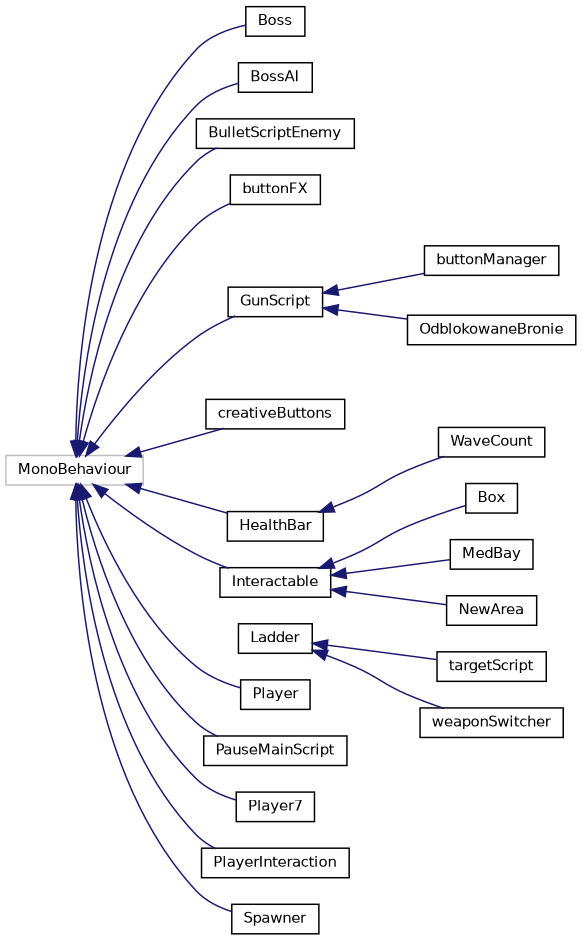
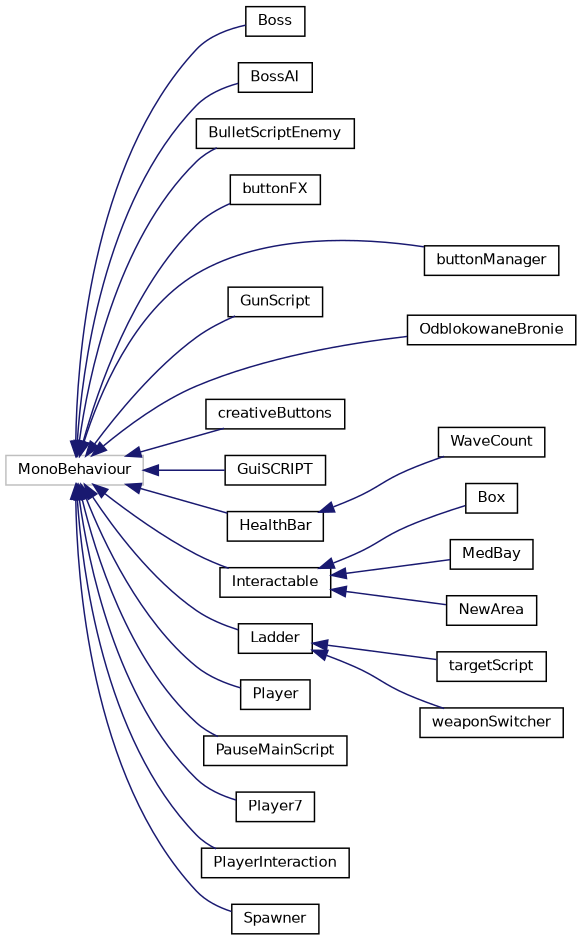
edge "buttonManager" -> "GunScript": now "buttonManager" -> "MonoBehaviour"
edge "OdblokowaneBronie" -> "GunScript": now "OdblokowaneBronie" -> "MonoBehaviour"
node "GuiSCRIPT": added
edge "Ladder" -> "MonoBehaviour": added
